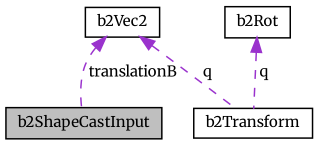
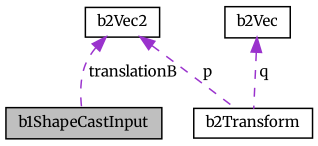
node "b2Rot": label "b2Rot" -> "b2Vec"
edge "b2Transform" -> "b2Vec2": label " q" -> " p"
node "b2ShapeCastInput": label "b2ShapeCastInput" -> "b1ShapeCastInput"
